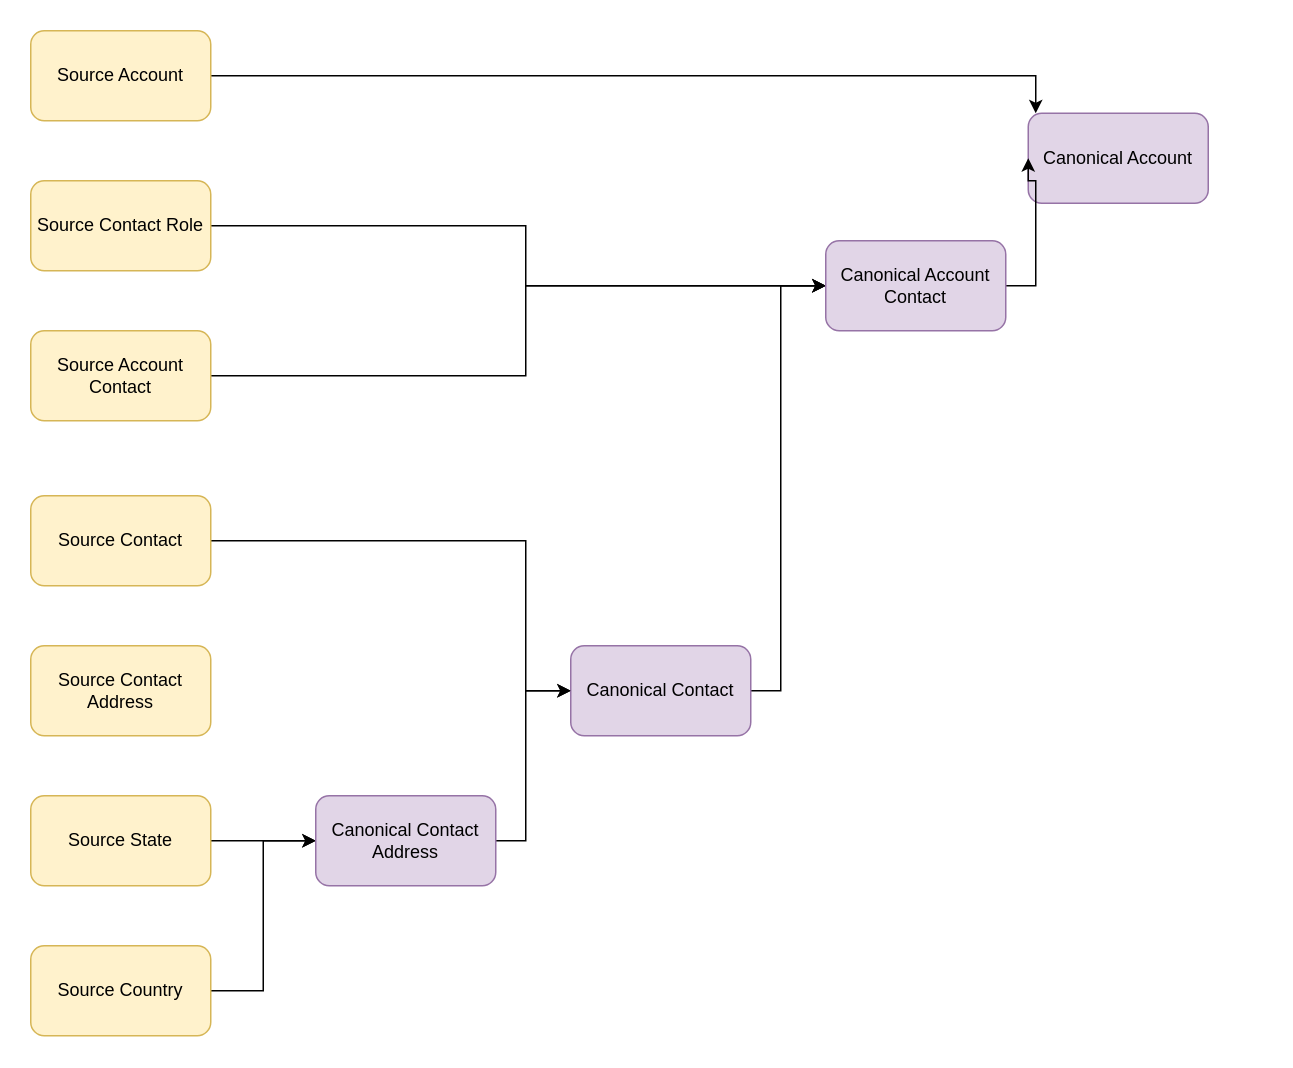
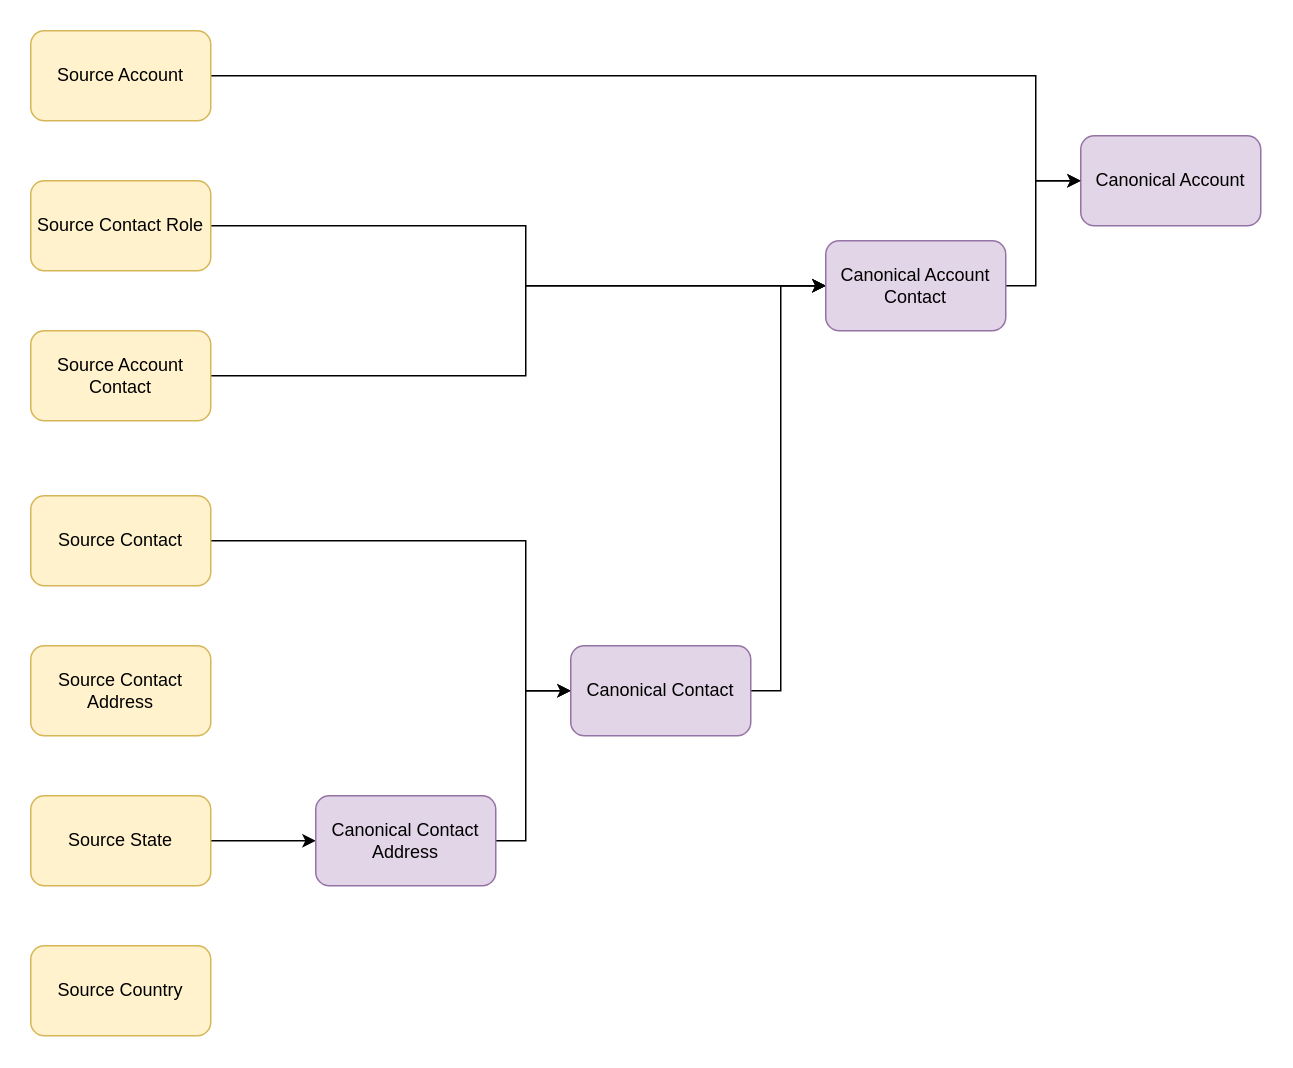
node "Canonical Account": moved (1118, 158) -> (1171, 181)
edge "Source Country" -> "Canonical Contact Address": removed
